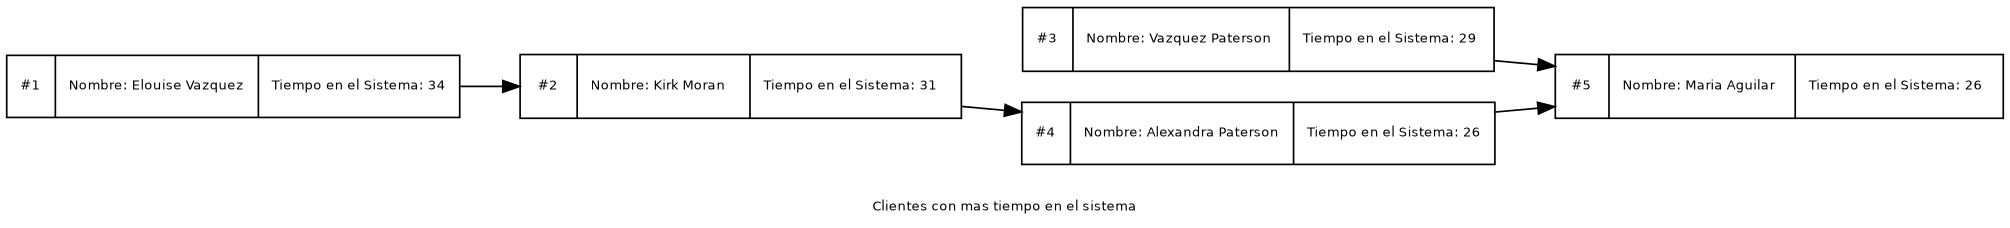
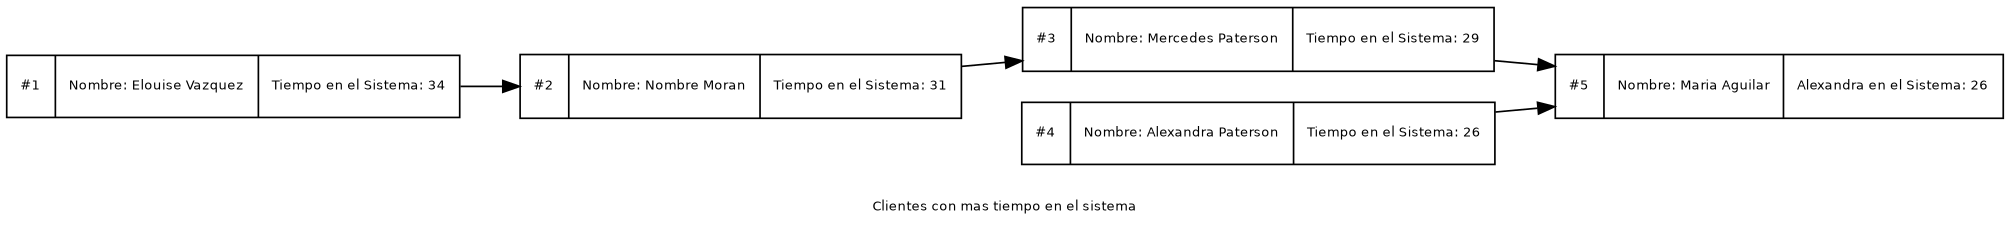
node "#3": text "Nombre: Vazquez Paterson" -> "Nombre: Mercedes Paterson"
node "#2": text "Nombre: Kirk Moran" -> "Nombre: Nombre Moran"
node "#5": text "Tiempo en el Sistema: 26" -> "Alexandra en el Sistema: 26"
edge "#2" -> "#4": now "#2" -> "#3"
